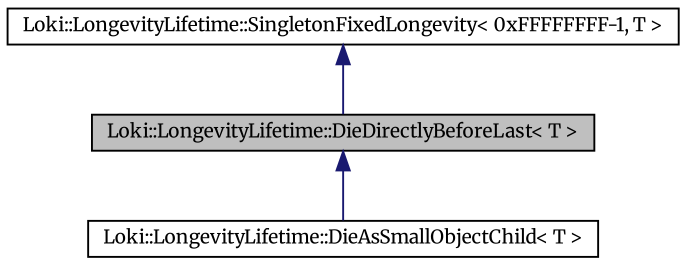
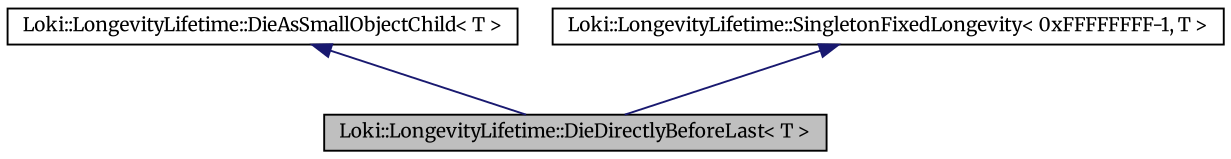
edge "Loki::LongevityLifetime::DieAsSmallObjectChild< T >" -> "Loki::LongevityLifetime::DieDirectlyBeforeLast< T >": reversed
